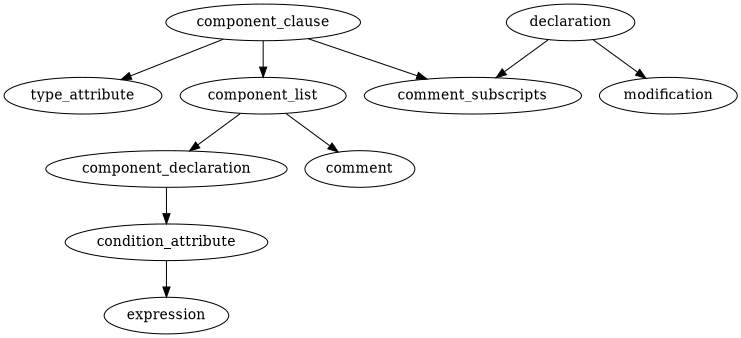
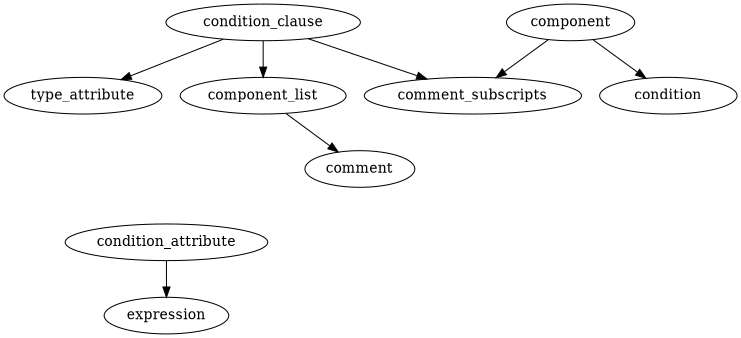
node "component_clause": label "component_clause" -> "condition_clause"
node "declaration": label "declaration" -> "component"
node "modification": label "modification" -> "condition"
node "component_declaration": removed
